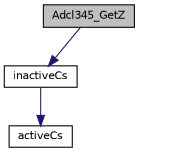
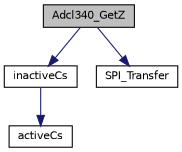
node "Adcl345_GetZ": label "Adcl345_GetZ" -> "Adcl340_GetZ"
node "SPI_Transfer": added
